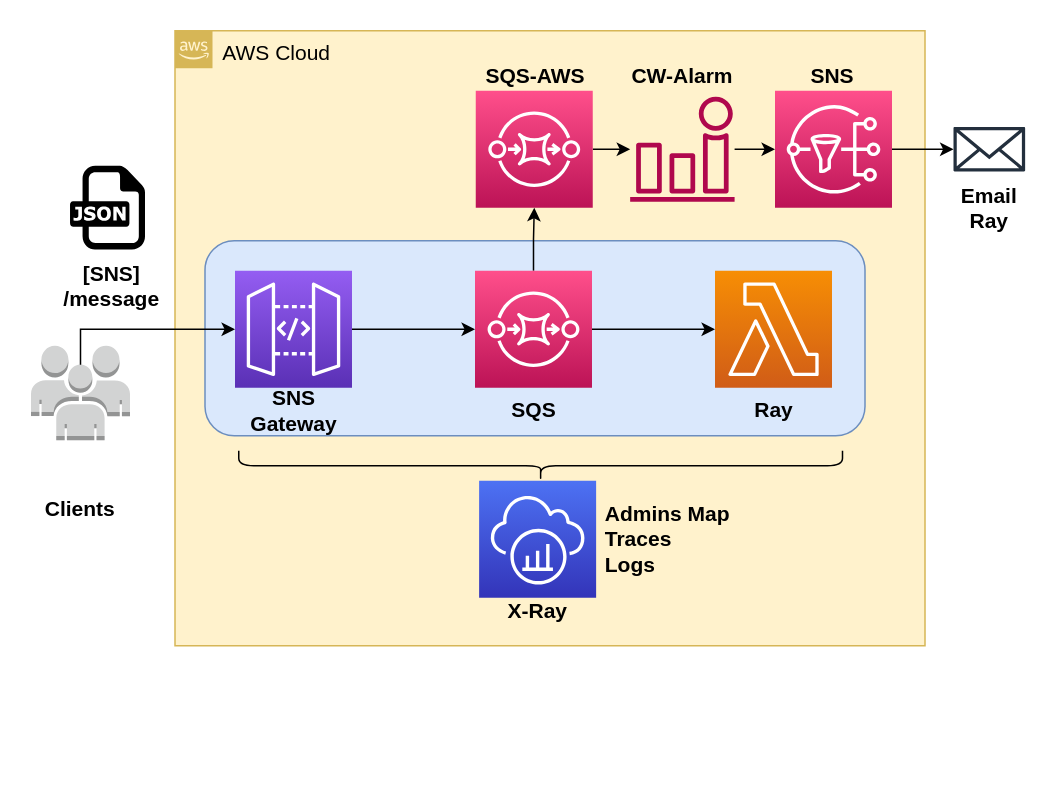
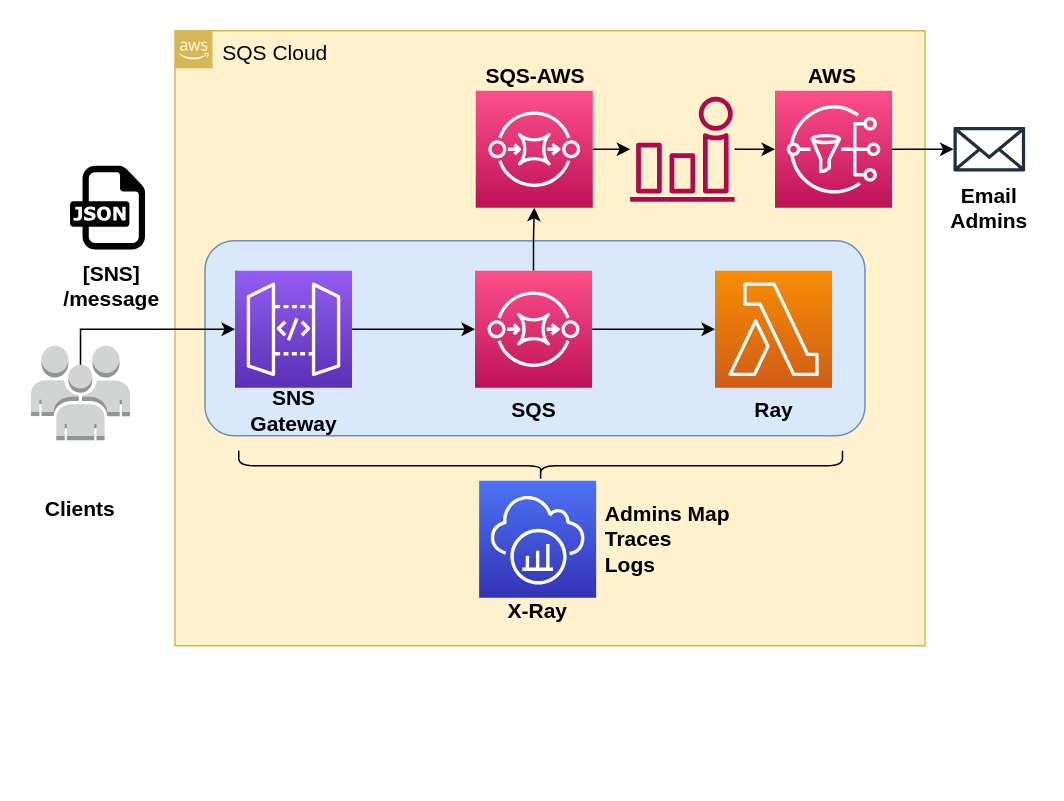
node "AWS Cloud": label "AWS Cloud" -> "SQS Cloud"
node "CW-Alarm": removed
node "SNS": label "SNS" -> "AWS"
node "Email Ray": label "Email Ray" -> "Email Admins"
